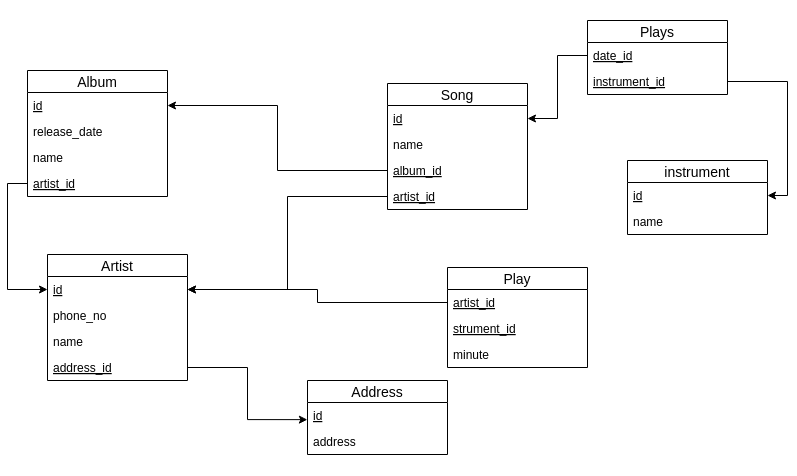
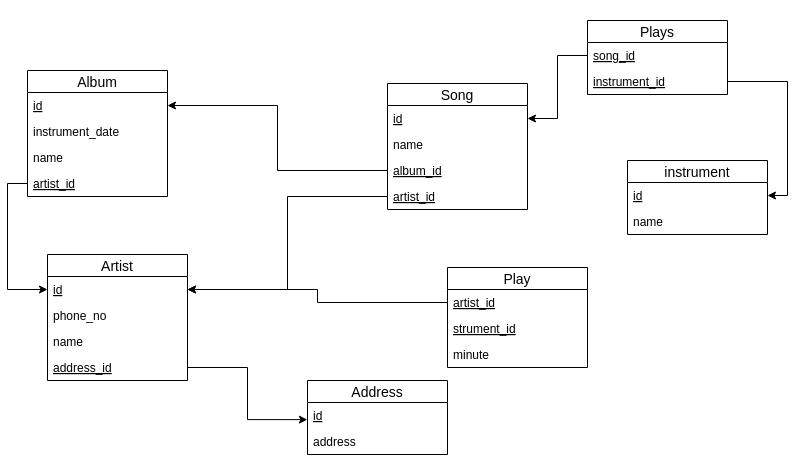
node "date_id": label "date_id" -> "song_id"
node "release_date": label "release_date" -> "instrument_date"
